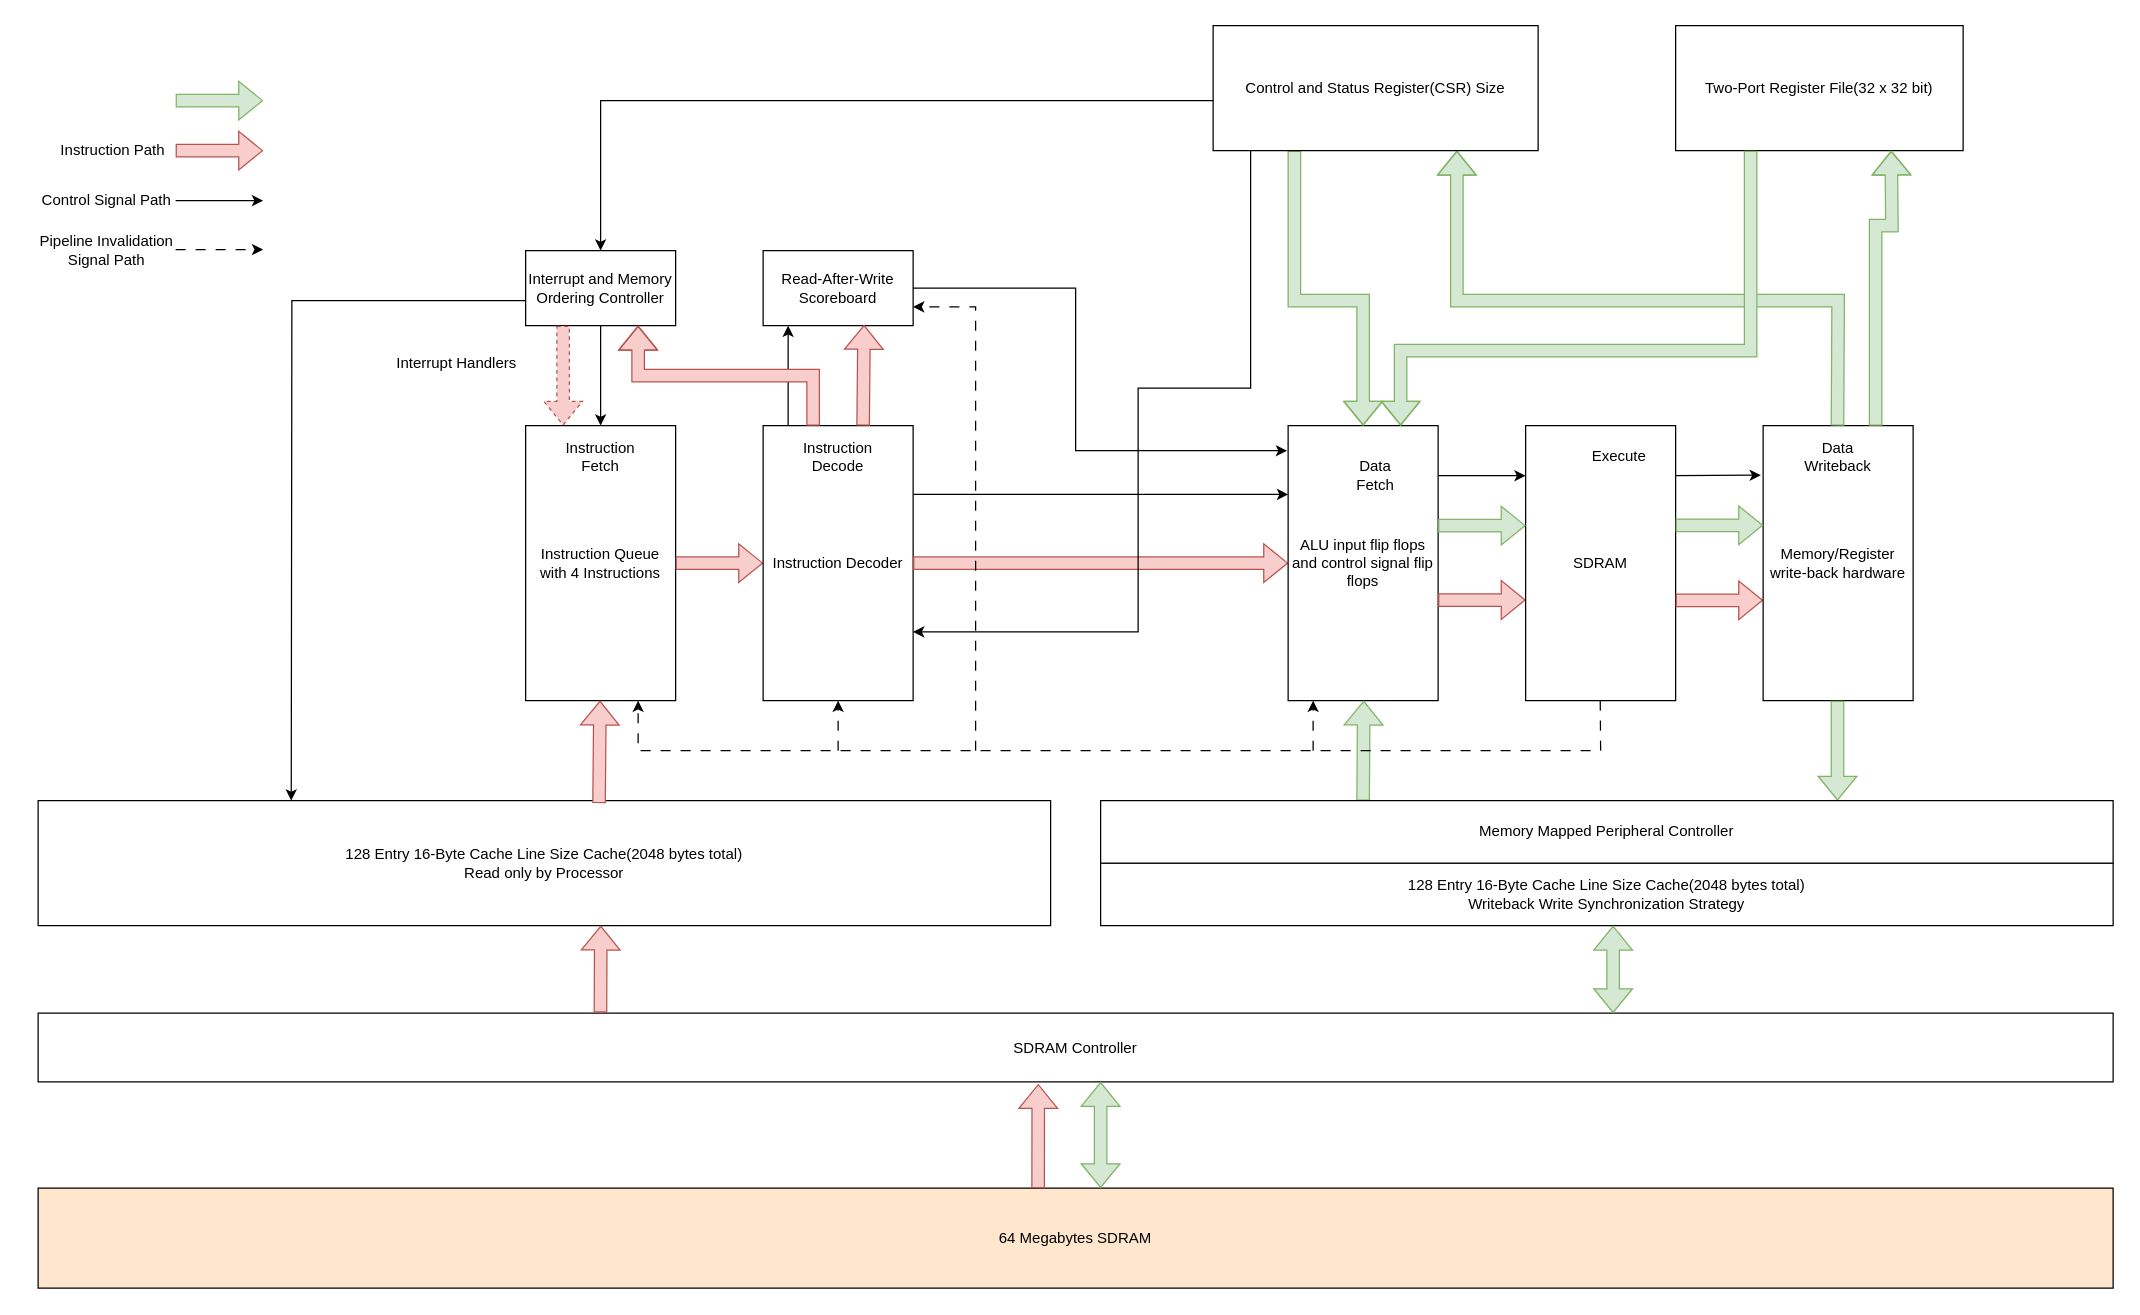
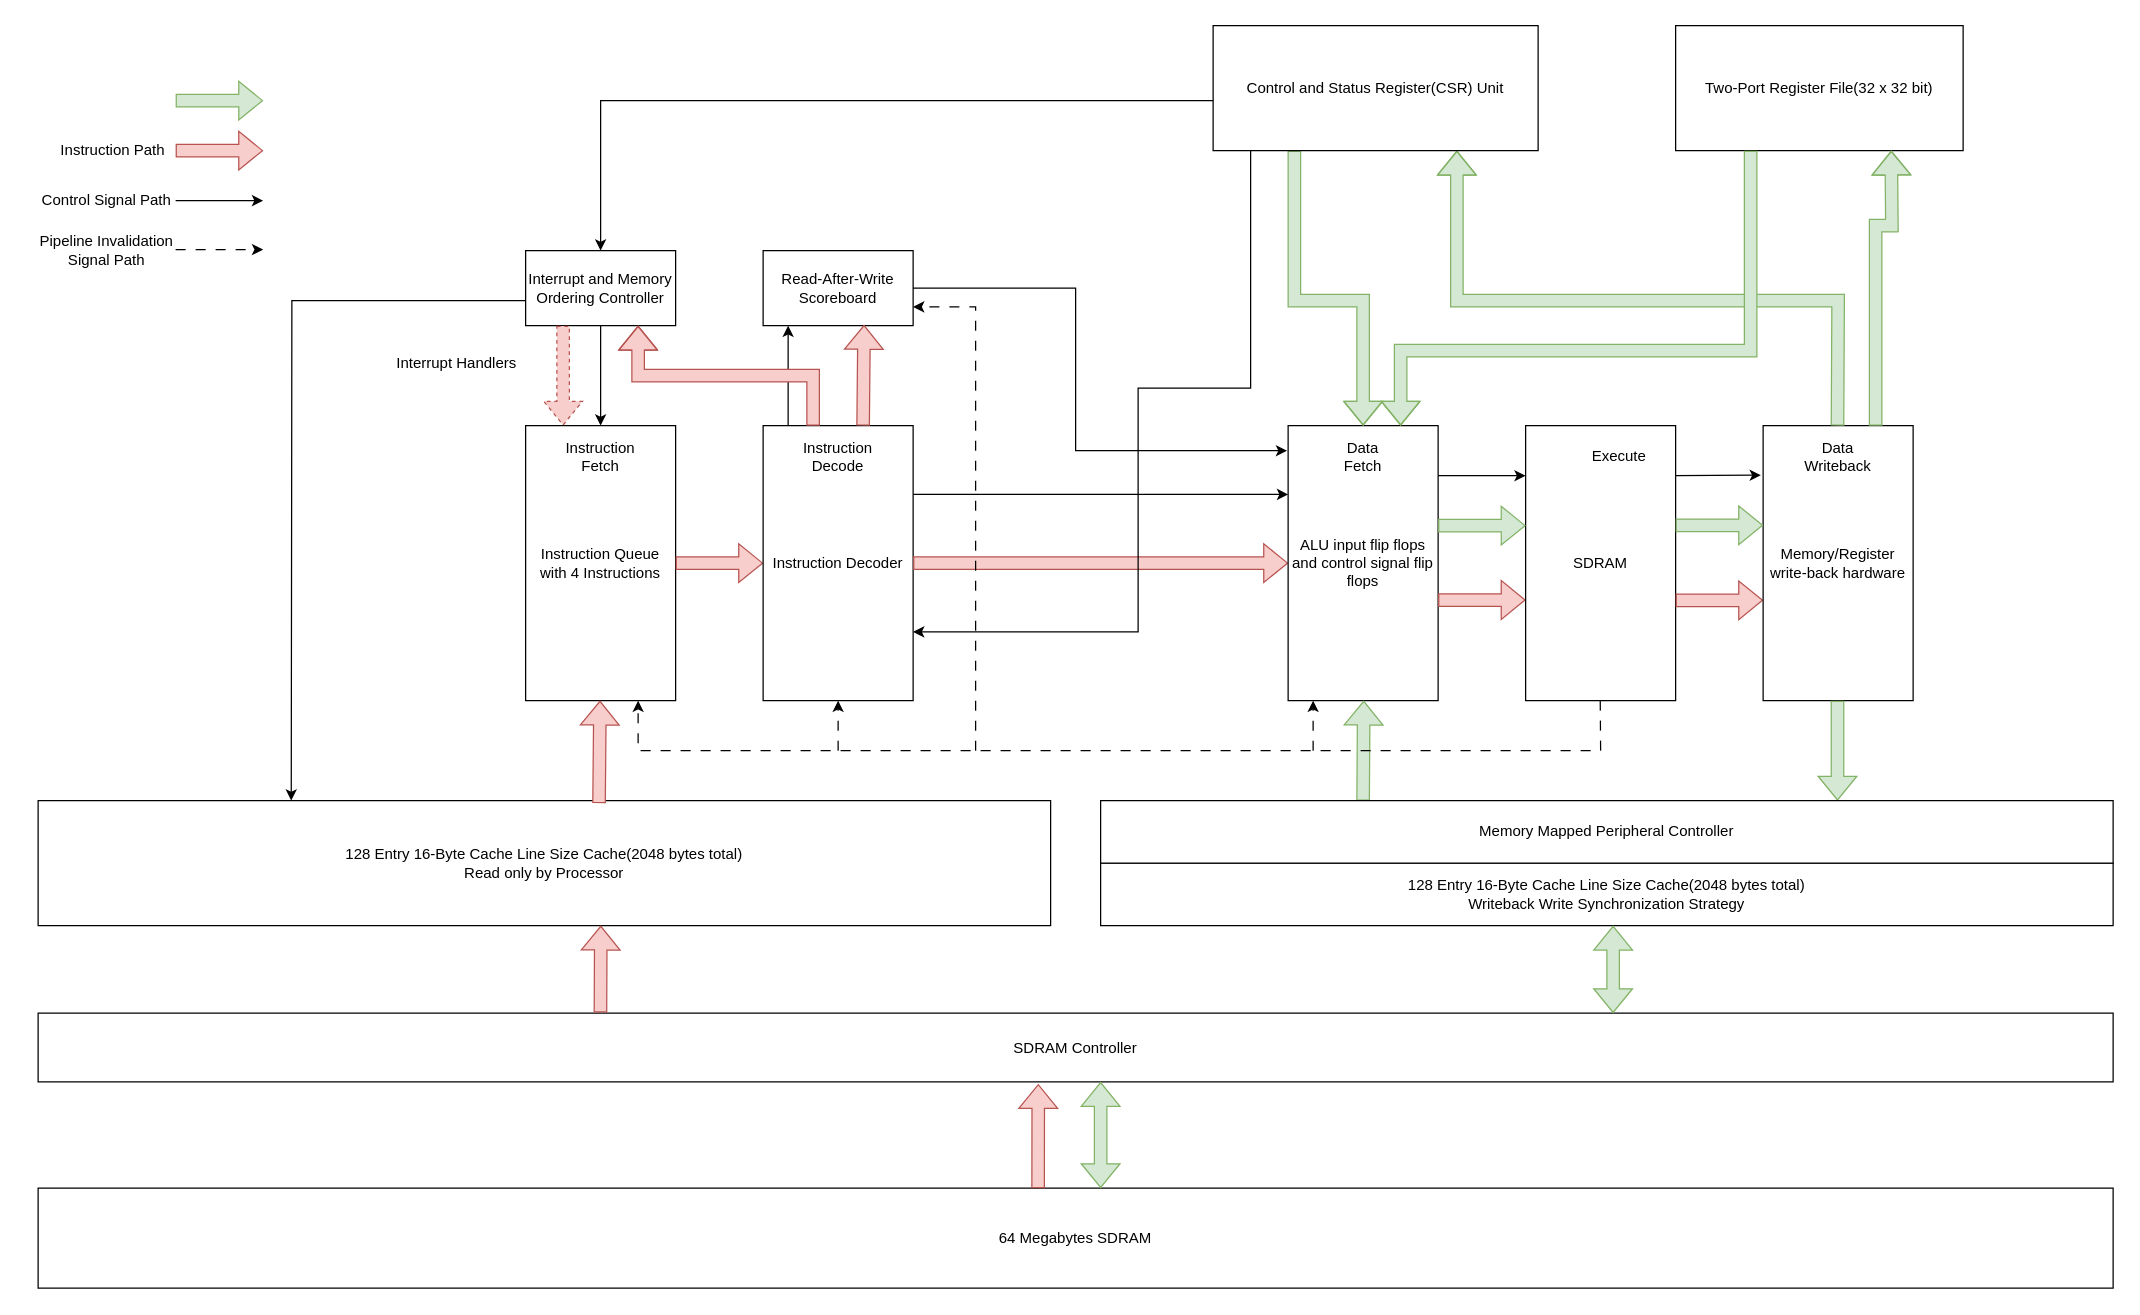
node "Control and Status Register(CSR) Size": label "Control and Status Register(CSR) Size" -> "Control and Status Register(CSR) Unit"
node "Data Fetch": moved (1376, 476) -> (1363, 457)
node "64 Megabytes SDRAM": fillcolor #ffe6cc -> #ffffff
